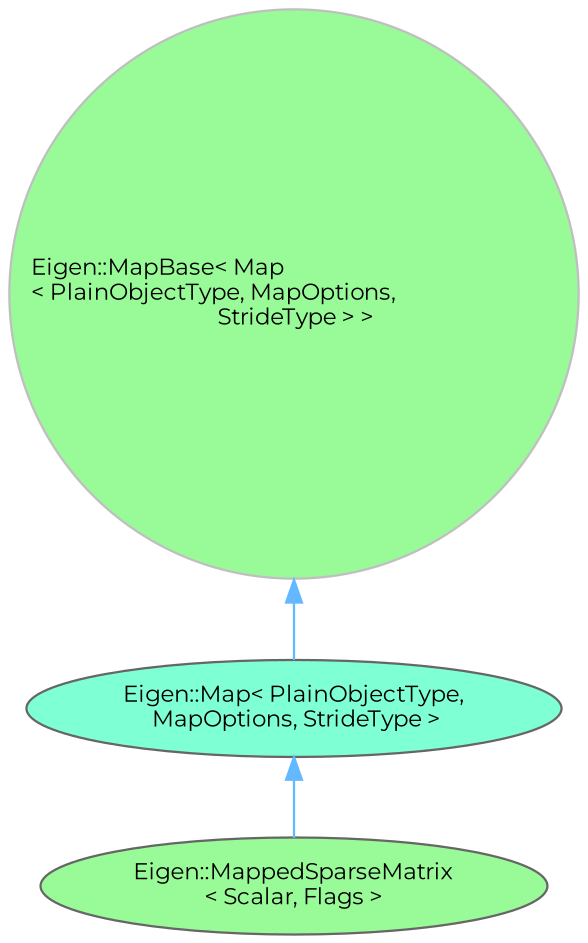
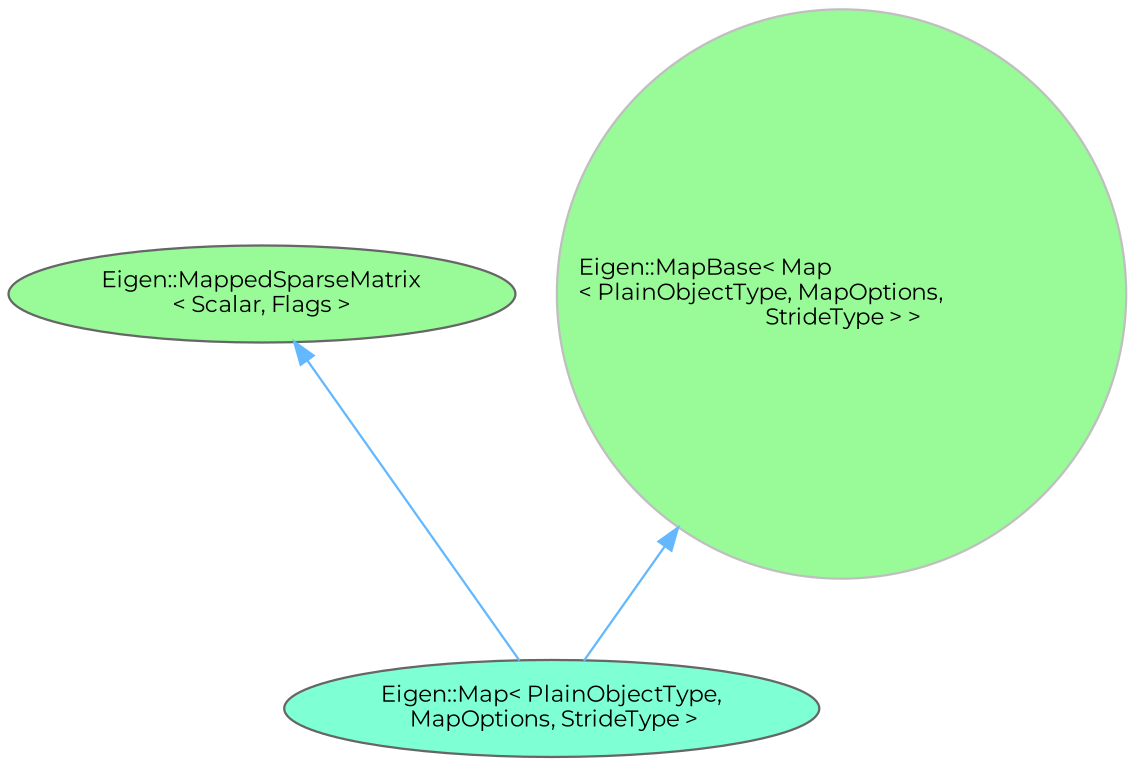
edge "Eigen::MappedSparseMatrix < Scalar, Flags >" -> "Eigen::Map< PlainObjectType, MapOptions, StrideType >": reversed
